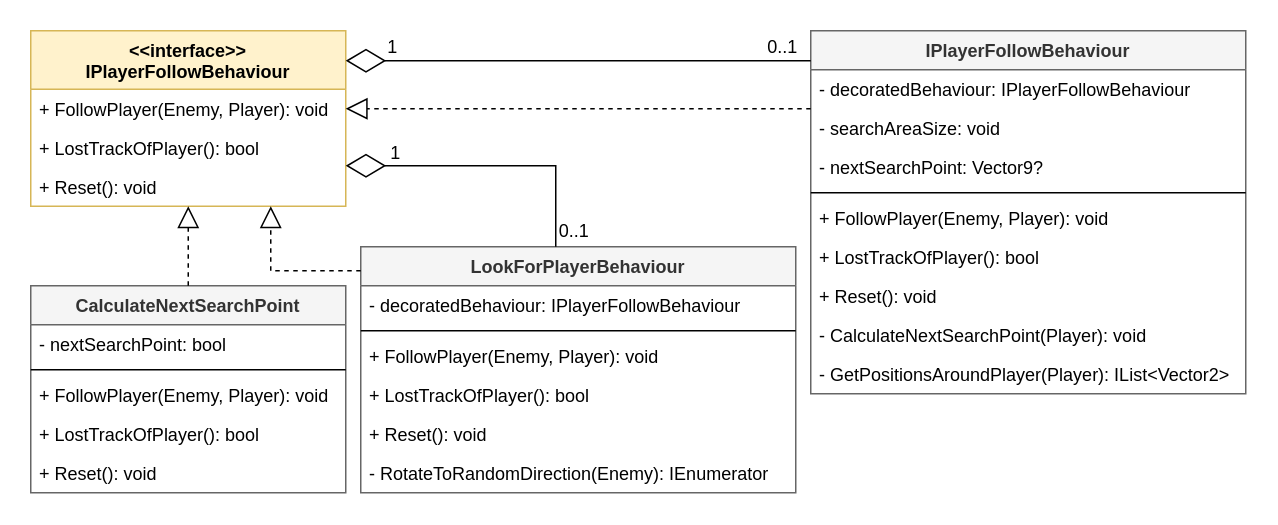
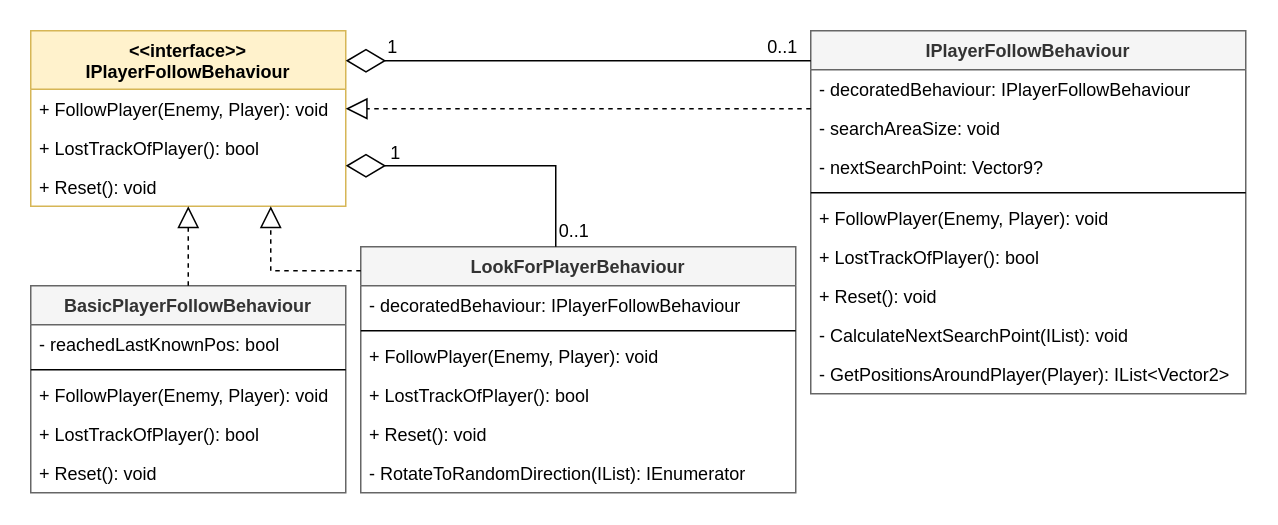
node "CalculateNextSearchPoint": label "CalculateNextSearchPoint" -> "BasicPlayerFollowBehaviour"
node "- CalculateNextSearchPoint(Player): void": label "- CalculateNextSearchPoint(Player): void" -> "- CalculateNextSearchPoint(IList): void"
node "- nextSearchPoint: bool": label "- nextSearchPoint: bool" -> "- reachedLastKnownPos: bool"
node "- RotateToRandomDirection(Enemy): IEnumerator": label "- RotateToRandomDirection(Enemy): IEnumerator" -> "- RotateToRandomDirection(IList): IEnumerator"
